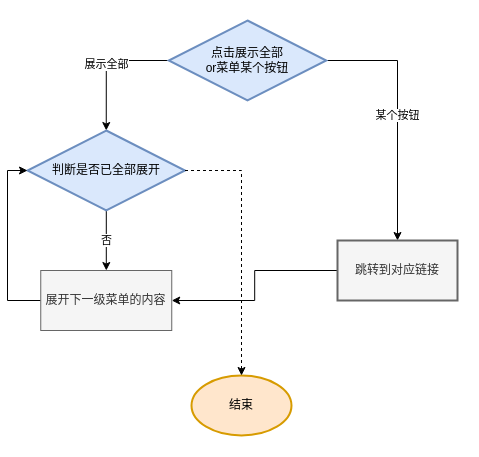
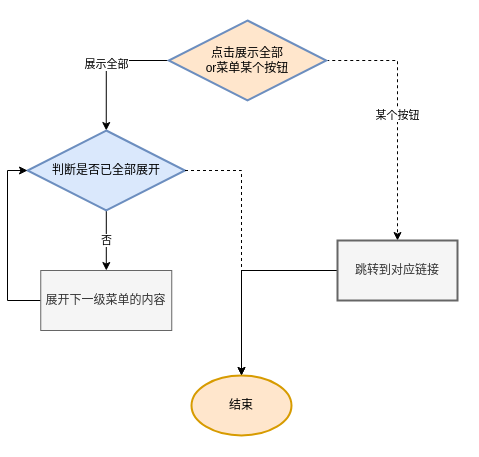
node "点击展示全部 or菜单某个按钮": fillcolor #dae8fc -> #ffe6cc
edge "点击展示全部 or菜单某个按钮" -> "跳转到对应链接": style solid -> dashed
edge "跳转到对应链接" -> "展开下一级菜单的内容": now "跳转到对应链接" -> "结束"
